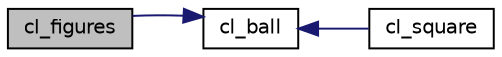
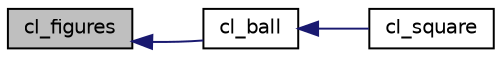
edge "cl_figures" -> "cl_ball": reversed
